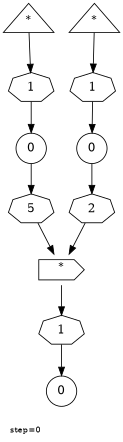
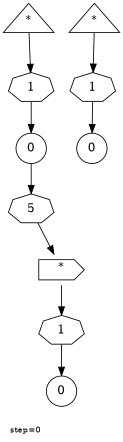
node "2": removed
